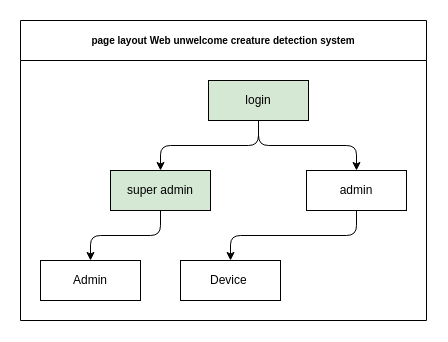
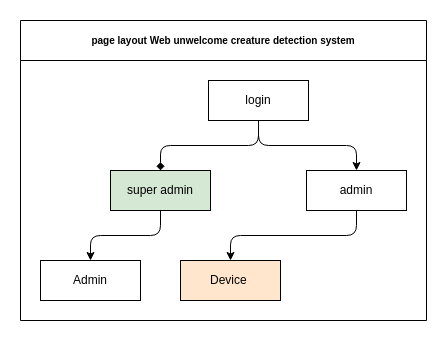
node "login": fillcolor #d5e8d4 -> #ffffff
edge "login" -> "super admin": arrowhead classic -> diamond
node "Device": fillcolor #ffffff -> #ffe6cc
